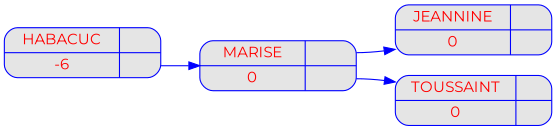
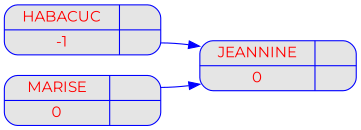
node "HABACUC": text "-6" -> "-1"
edge "HABACUC" -> "MARISE": now "HABACUC" -> "JEANNINE"
node "TOUSSAINT": removed
